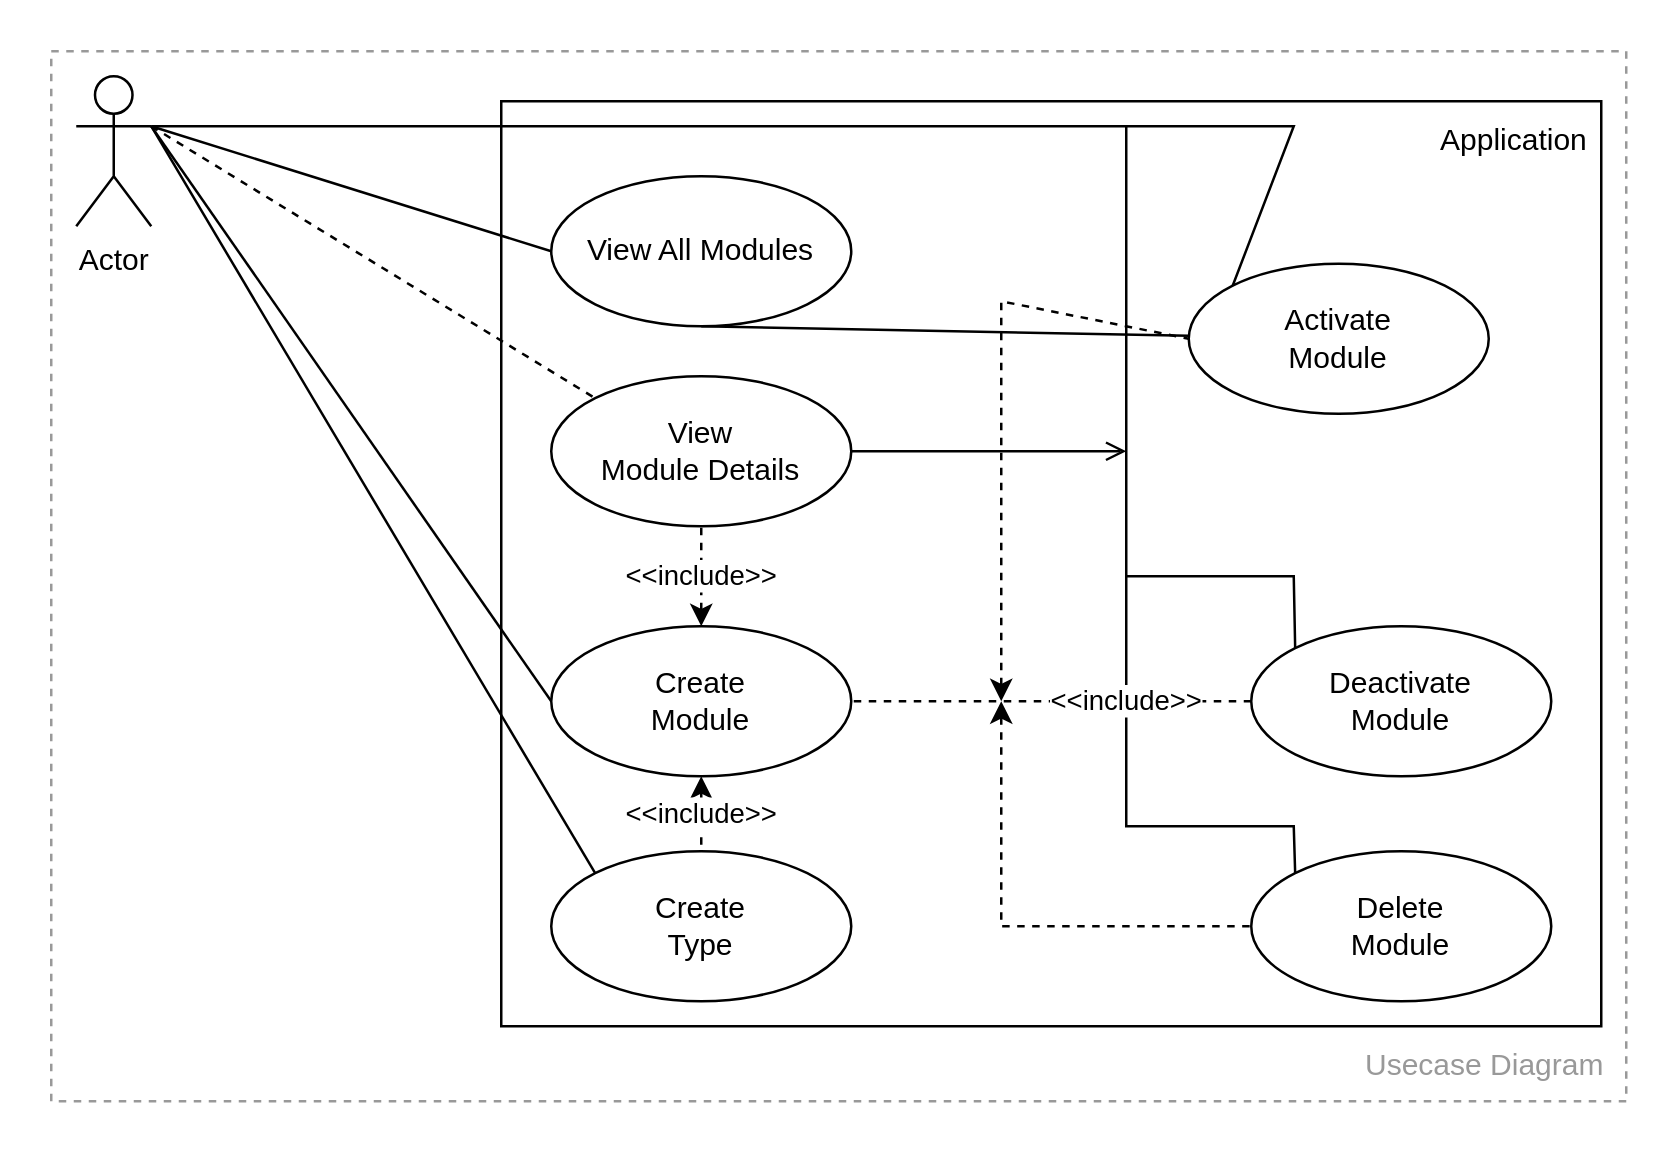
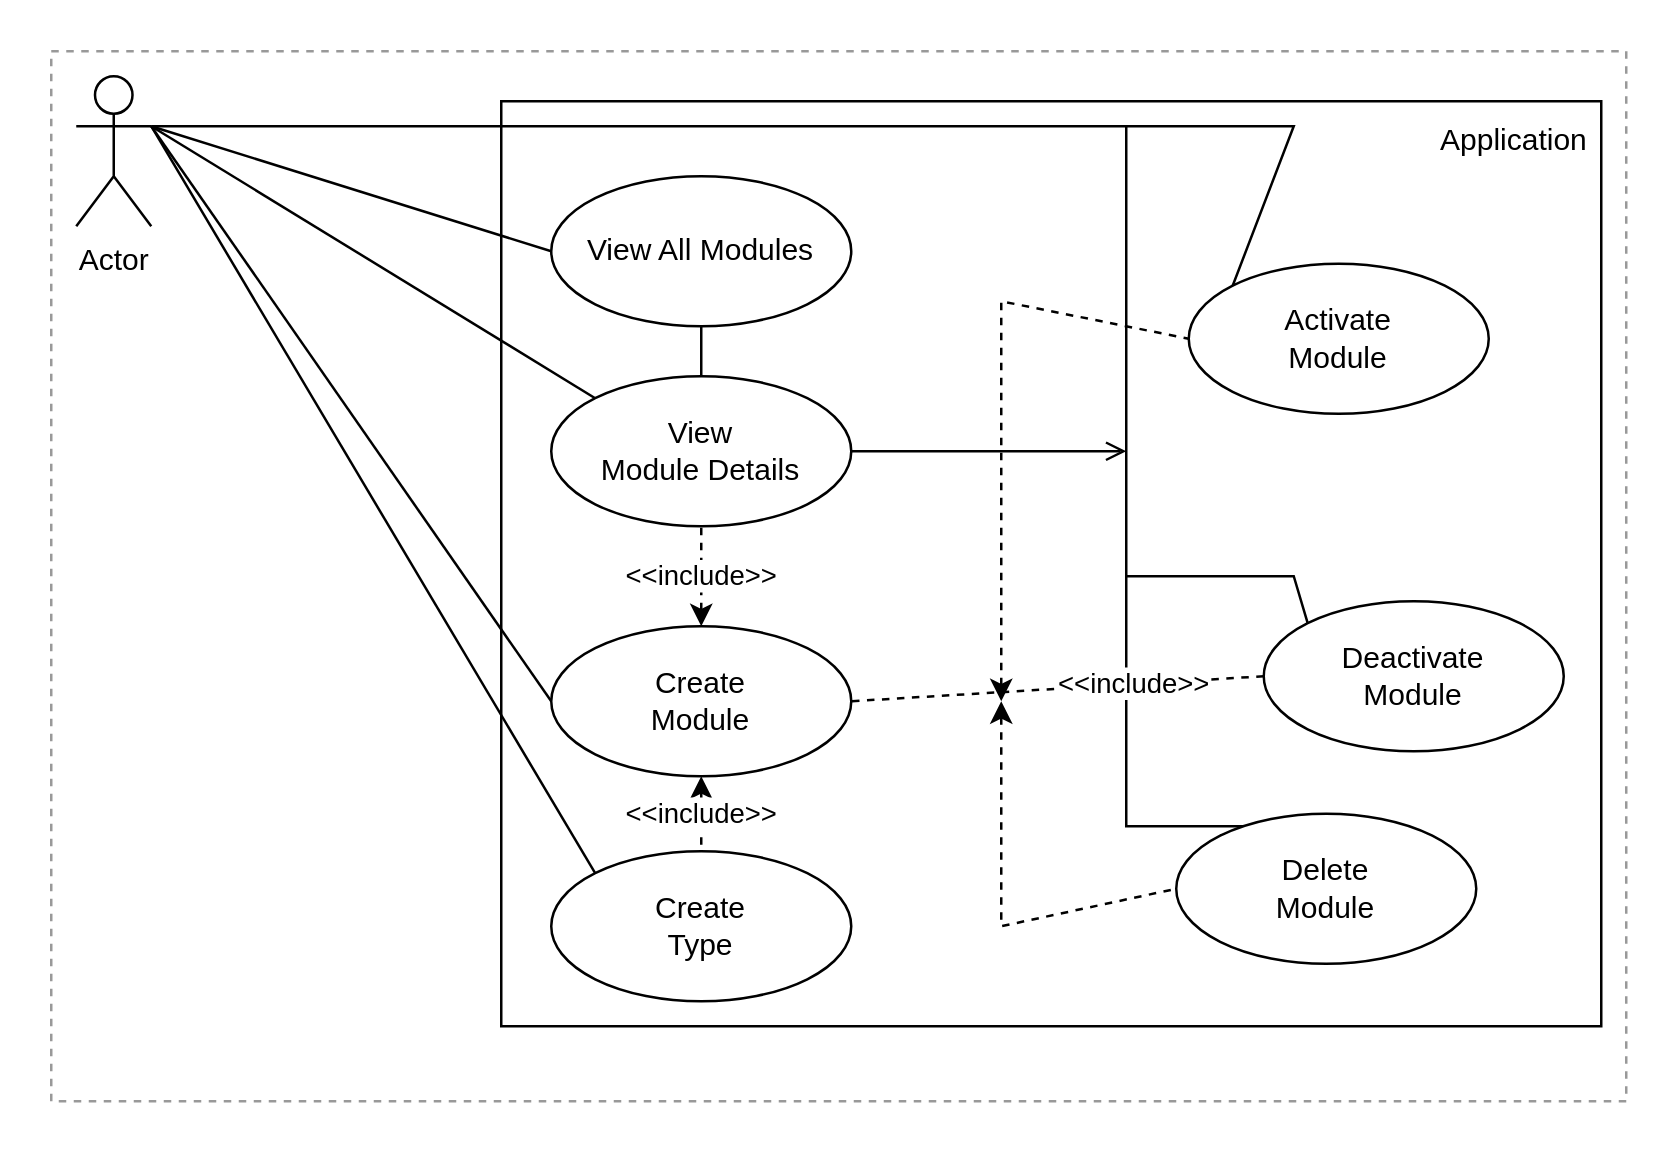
edge "Actor" -- "View Module Details": style dashed -> solid
edge "View All Modules" -- "Activate Module": now "View All Modules" -- "View Module Details"
node "Deactivate Module": moved (1401, 701) -> (1414, 676)
node "Delete Module": moved (1401, 926) -> (1326, 889)
node "Usecase Diagram": removed
